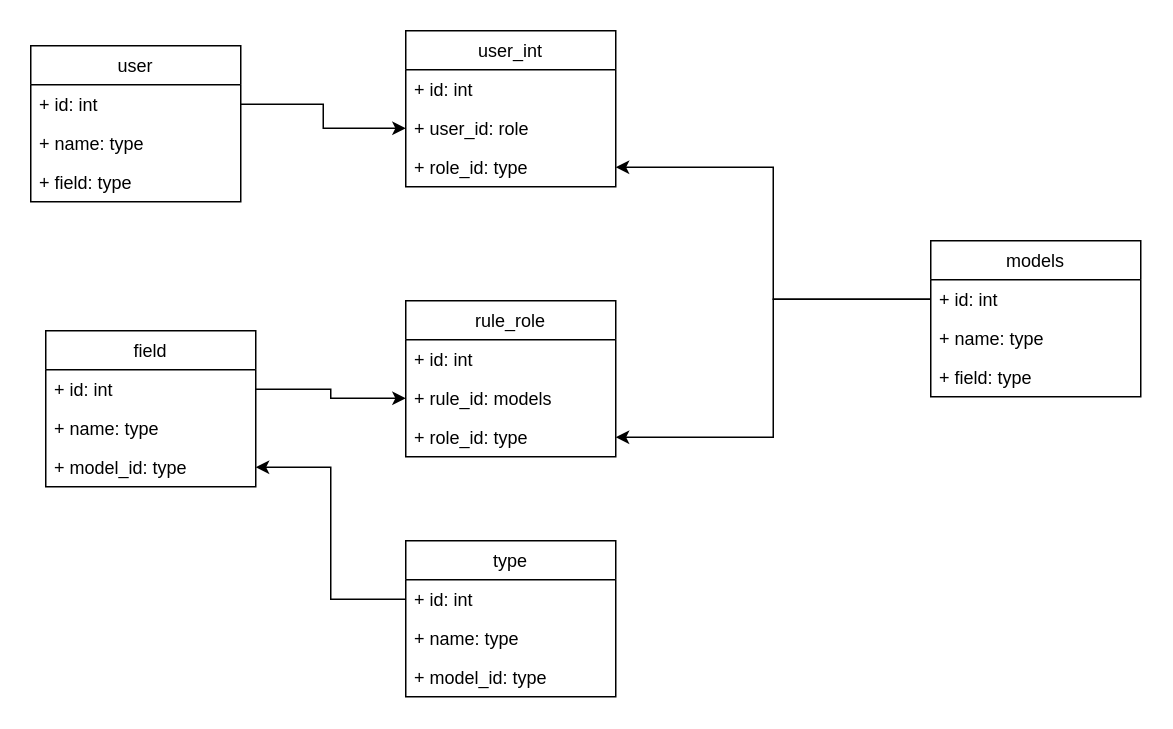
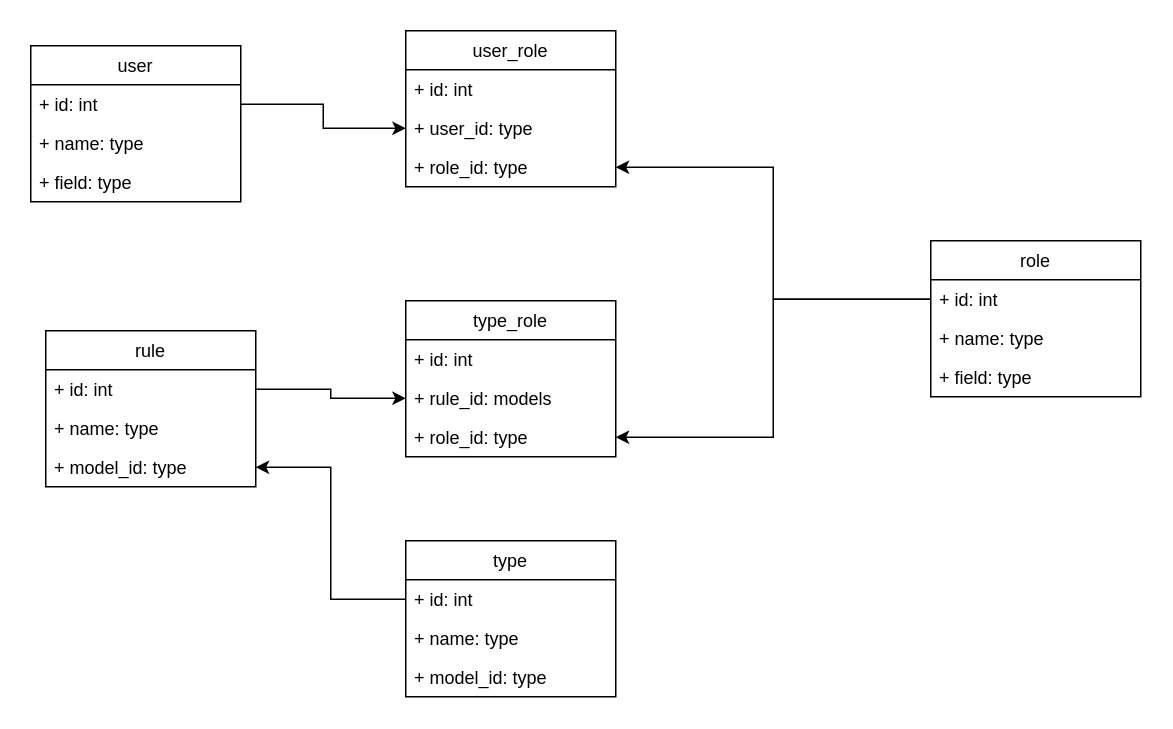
node "user_int": label "user_int" -> "user_role"
node "+ user_id: role": label "+ user_id: role" -> "+ user_id: type"
node "models": label "models" -> "role"
node "rule_role": label "rule_role" -> "type_role"
node "field": label "field" -> "rule"
